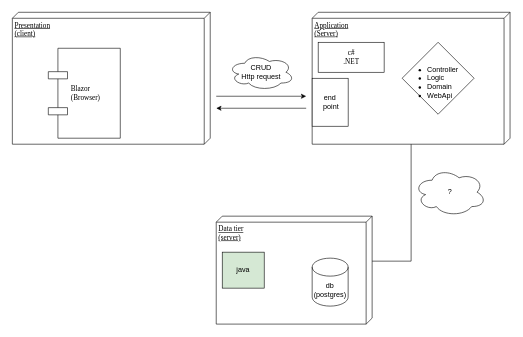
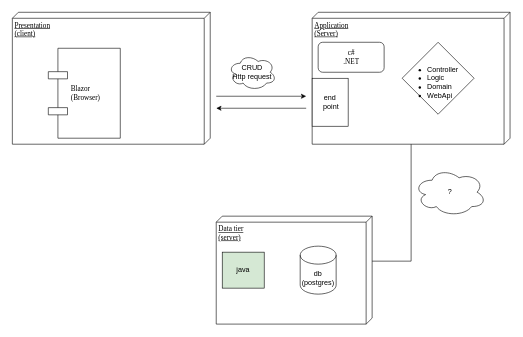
node "c# .NET": shape rectangle -> rounded rectangle
node "CRUD Http request": size 66x36 -> 48x36
node "db (postgres)": moved (330, 282) -> (318, 270)
